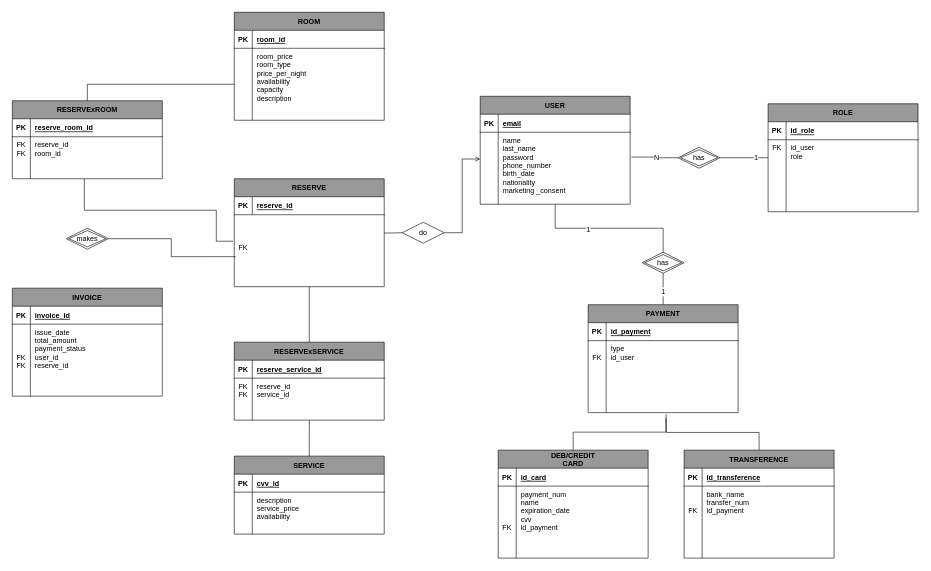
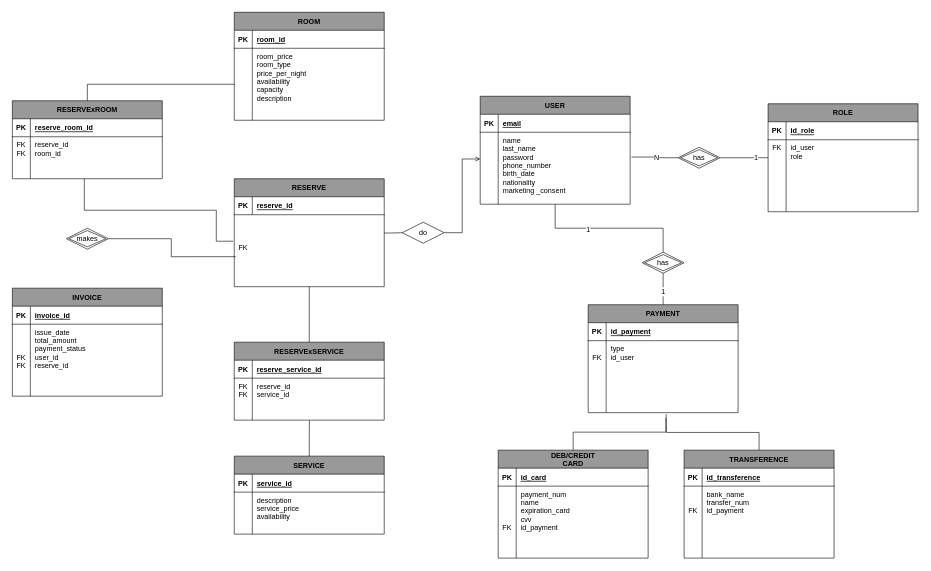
node "cvv_id": label "cvv_id" -> "service_id"
node "payment_num name expiration_date cvv id_payment": label "payment_num name expiration_date cvv id_payment" -> "payment_num name expiration_card cvv id_payment"
